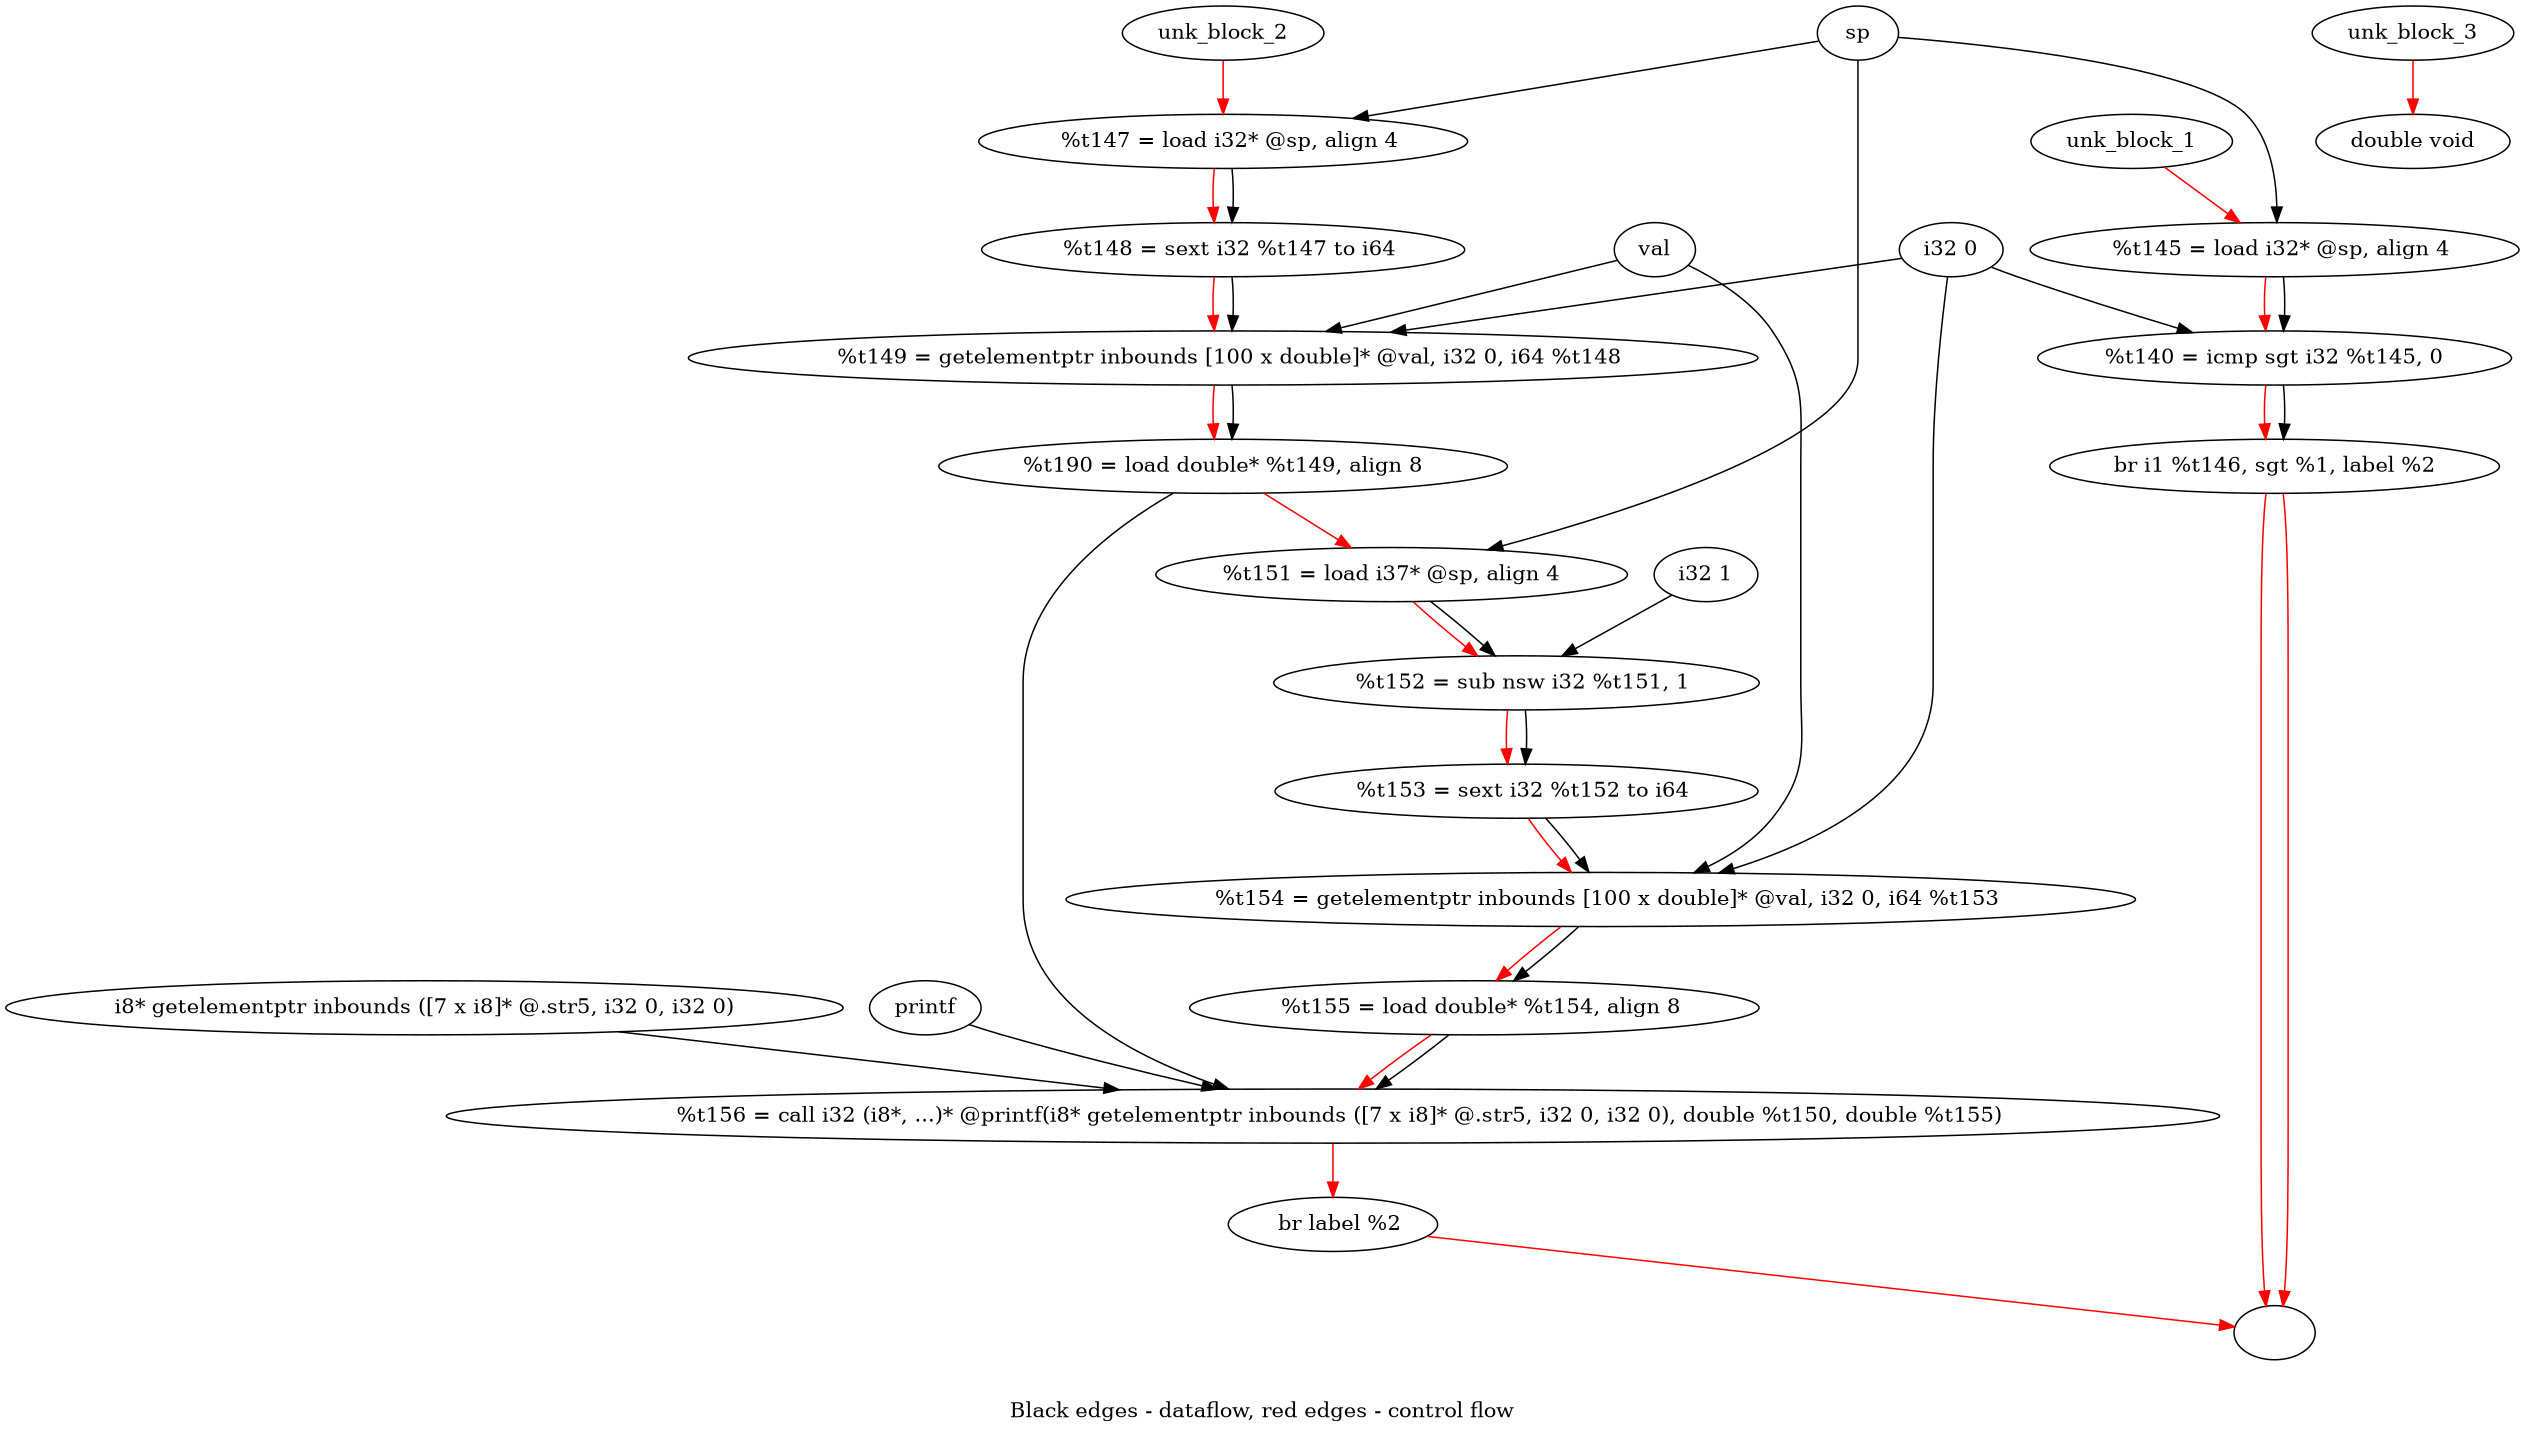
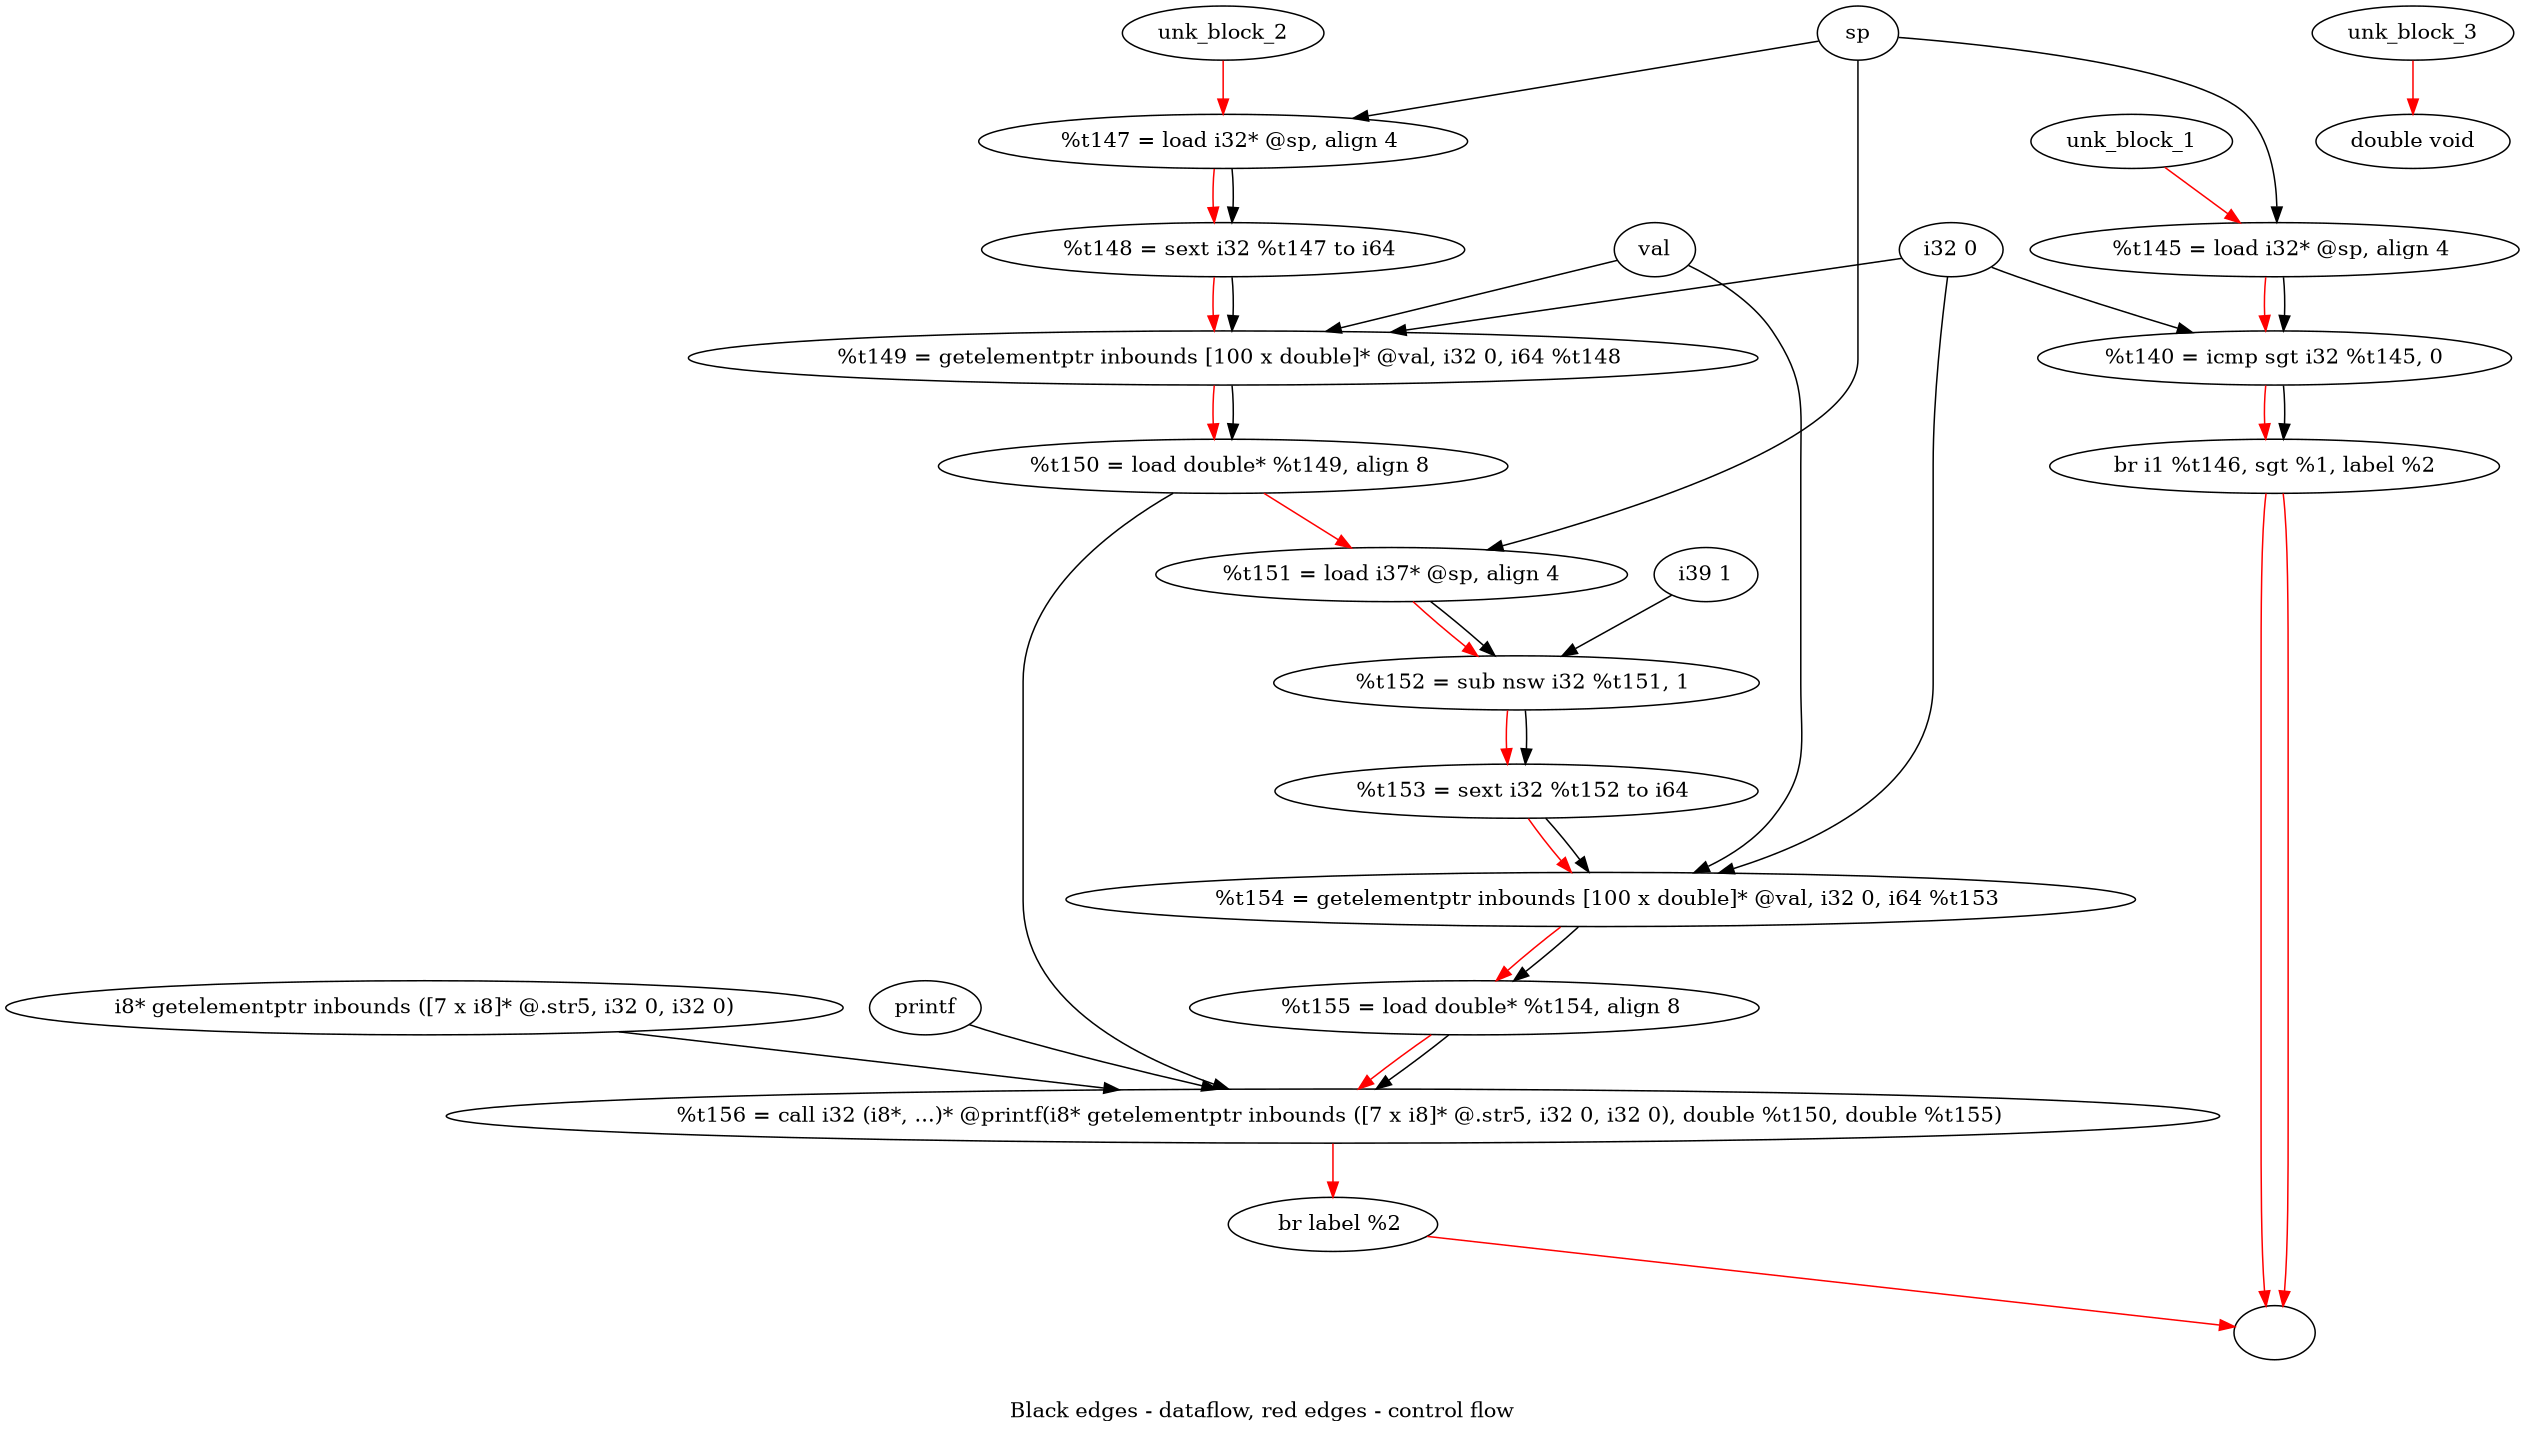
node "%t190 = load double* %t149, align 8": label "%t190 = load double* %t149, align 8" -> "%t150 = load double* %t149, align 8"
node "i32 1": label "i32 1" -> "i39 1"
